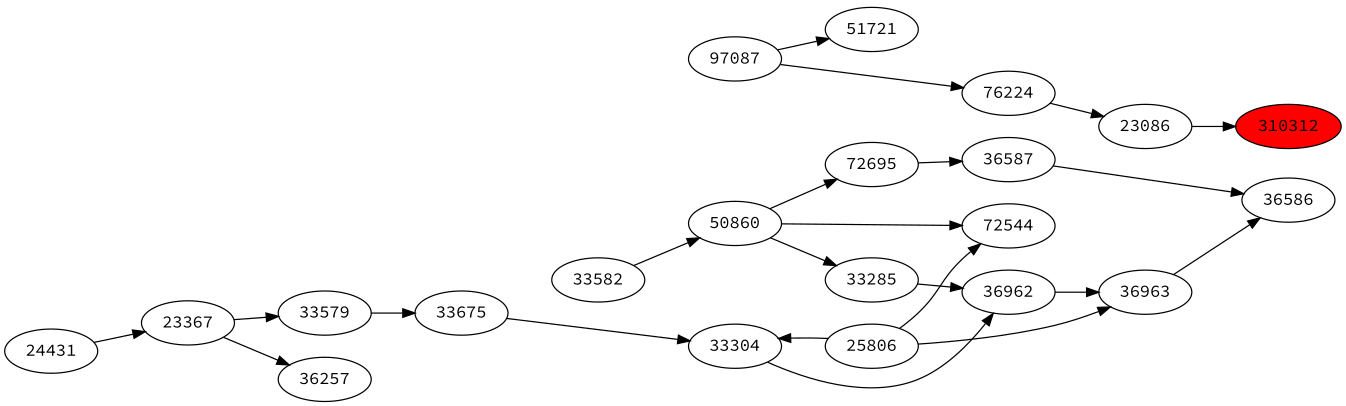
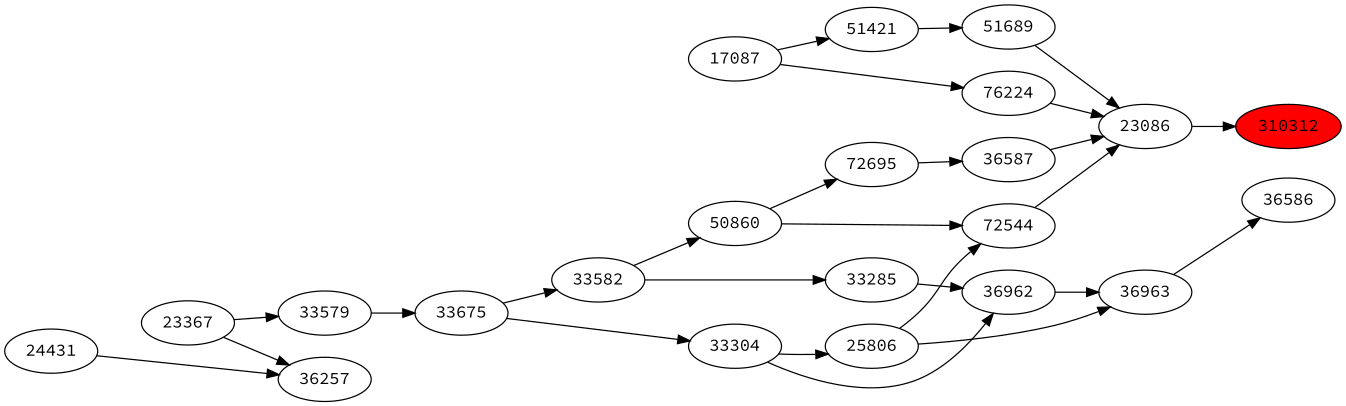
node "51689": added
node "51721": label "51721" -> "51421"
node "97087": label "97087" -> "17087"
edge "36587" -> "36586": now "36587" -> "23086"
edge "72544" -> "23086": added
edge "50860" -> "33285": now "33582" -> "33285"
edge "33675" -> "33582": added
edge "24431" -> "23367": now "24431" -> "36257"
edge "25806" -> "33304": reversed
